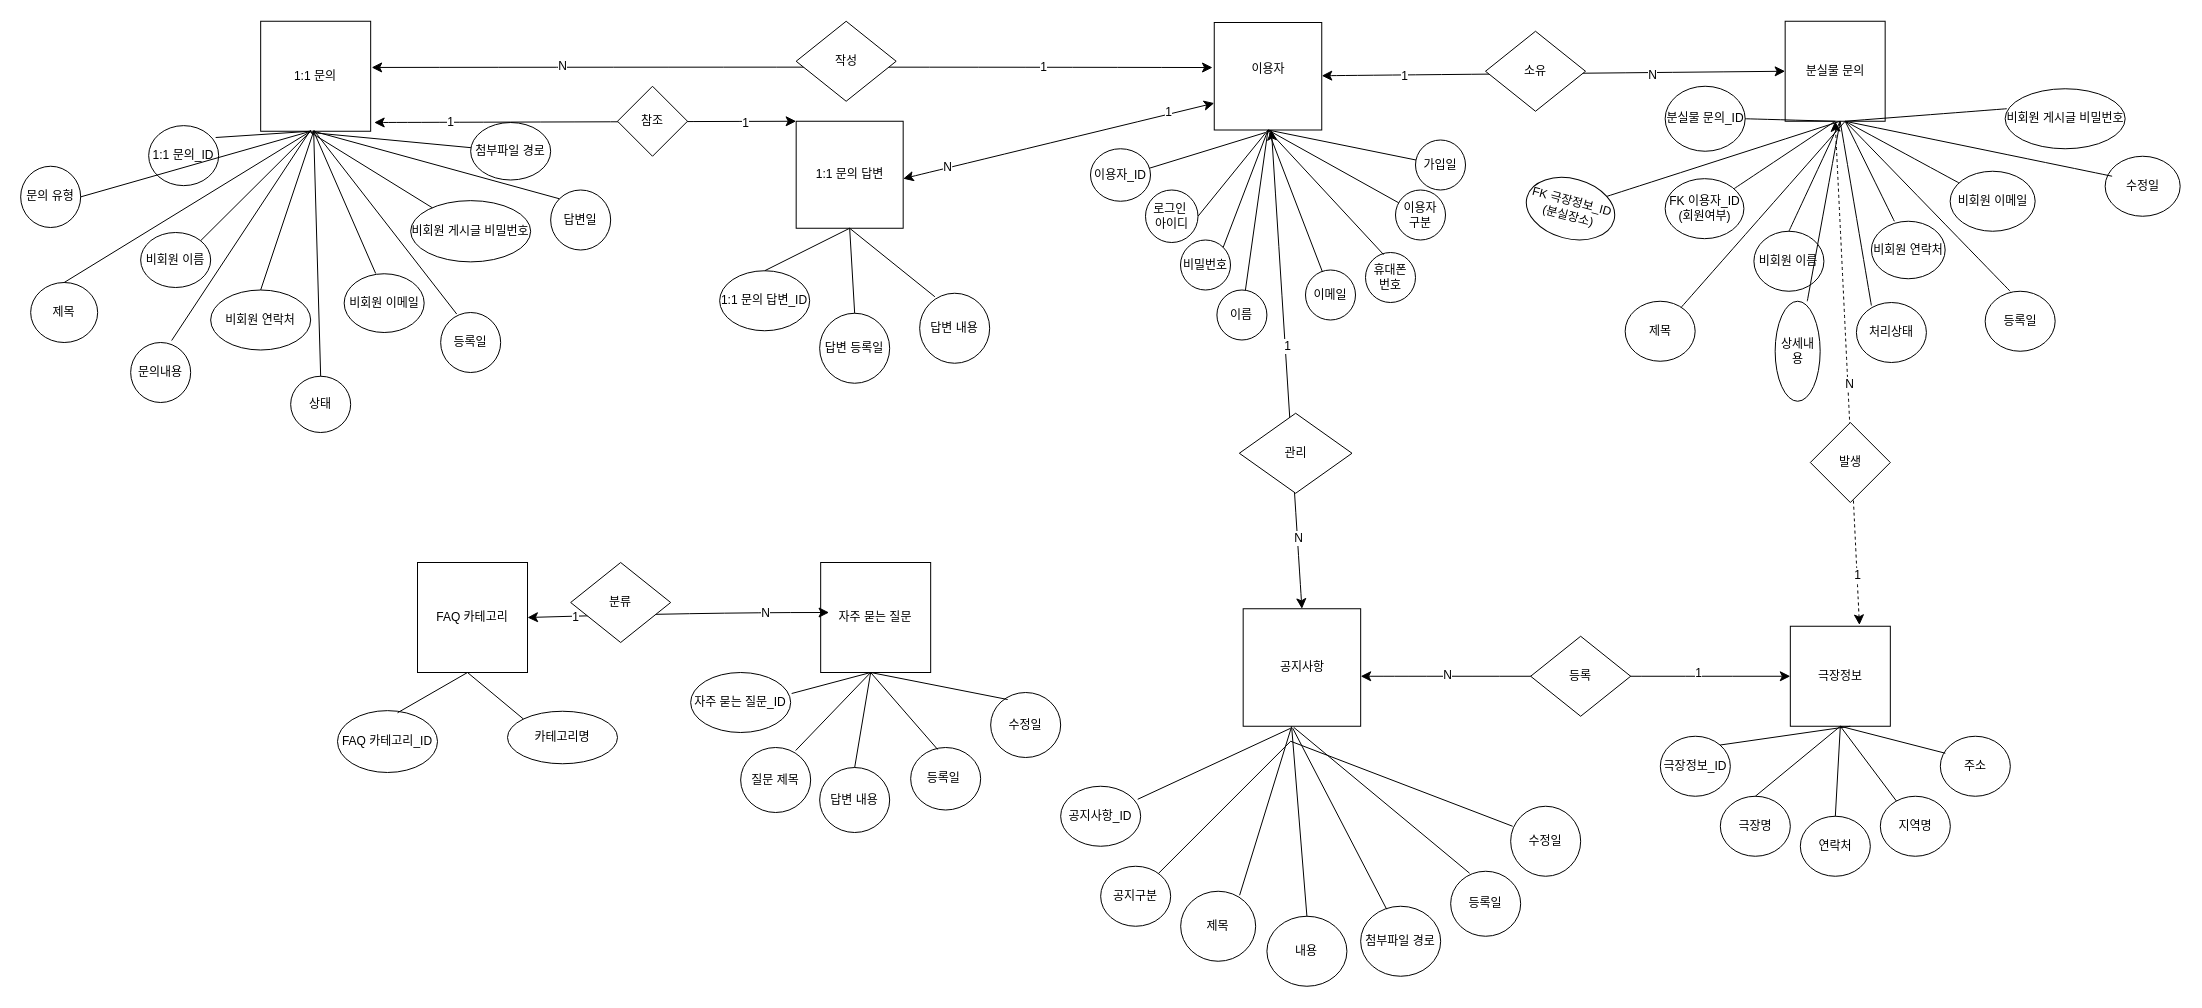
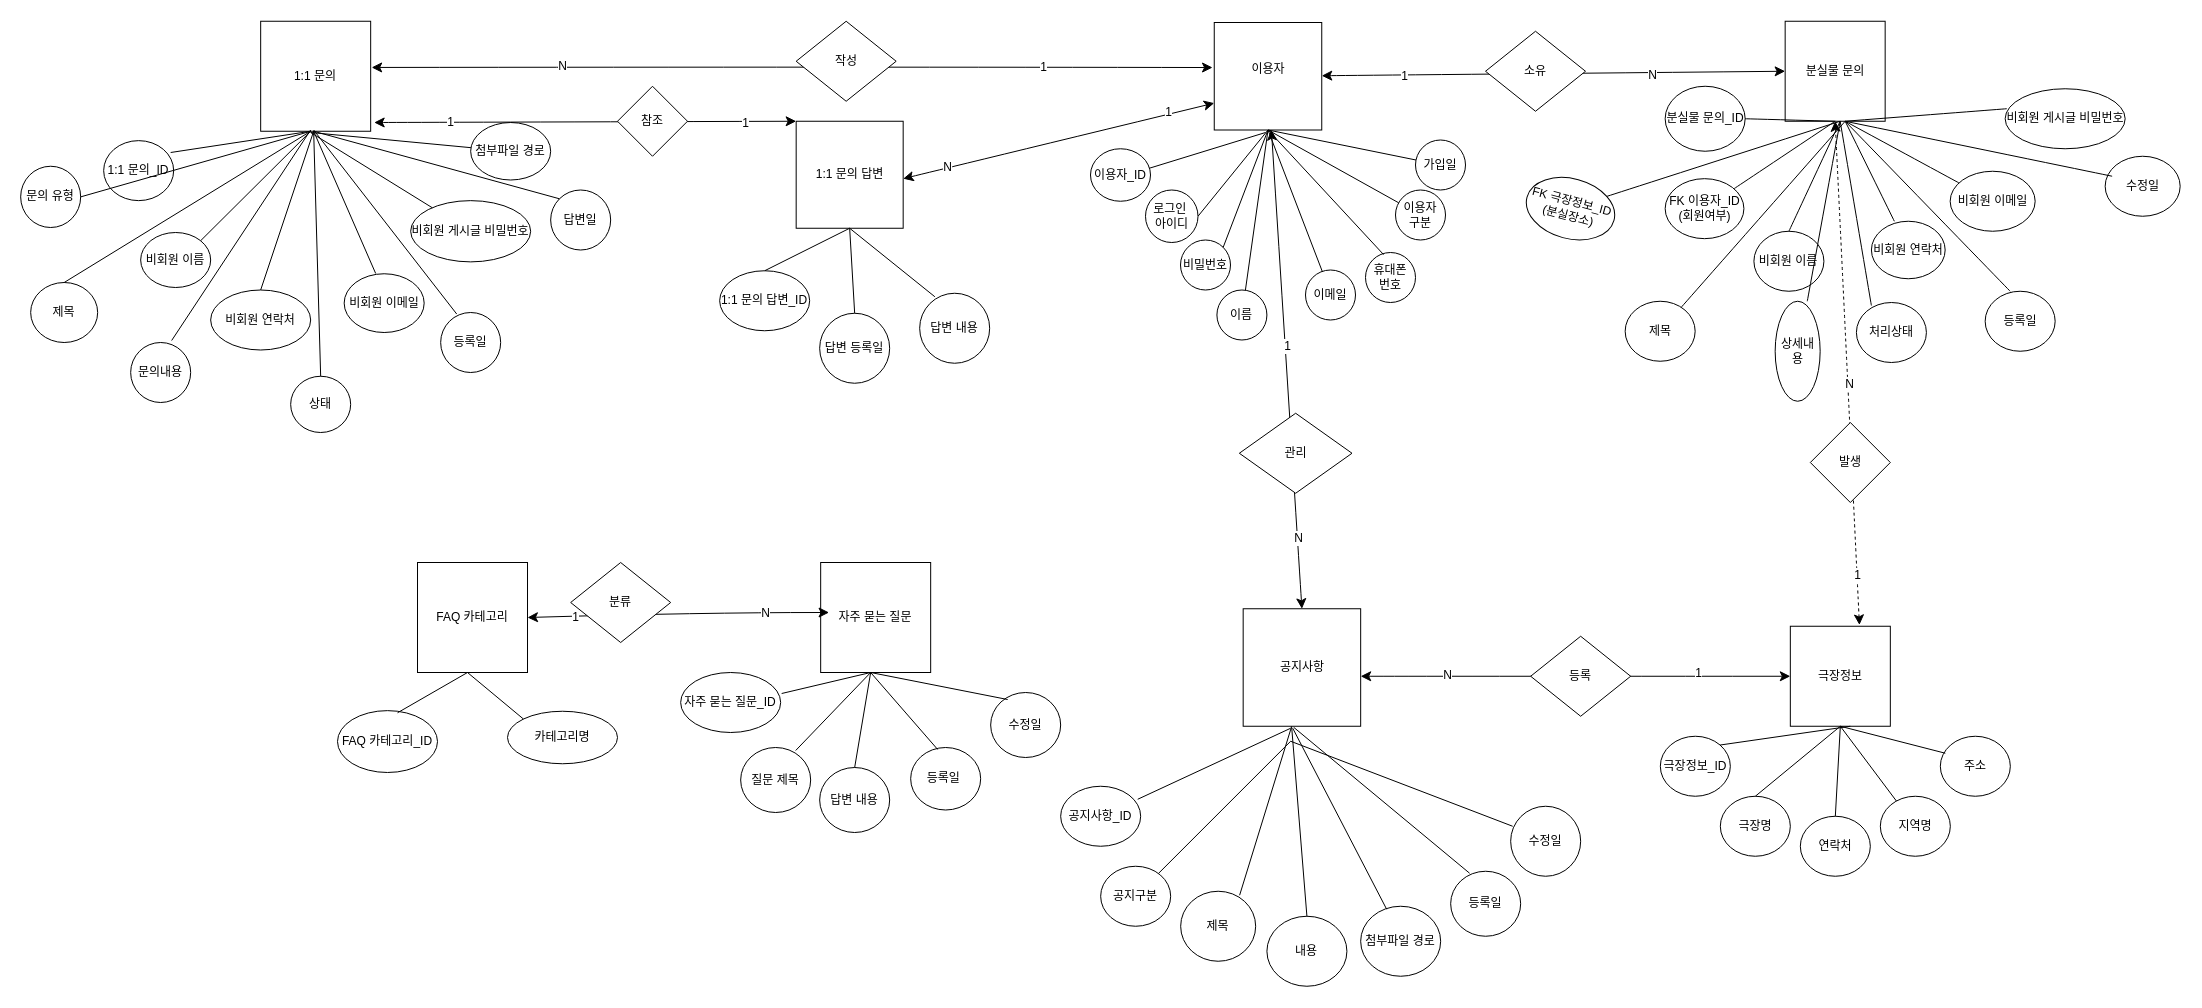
node "1:1 문의_ID": moved (184, 156) -> (139, 171)
node "자주 묻는 질문_ID": moved (741, 703) -> (731, 703)
